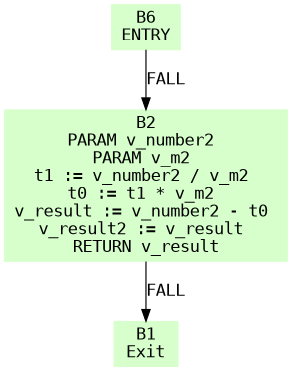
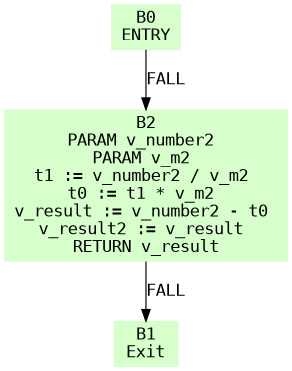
node "B6 ENTRY": label "B6 ENTRY" -> "B0 ENTRY"
